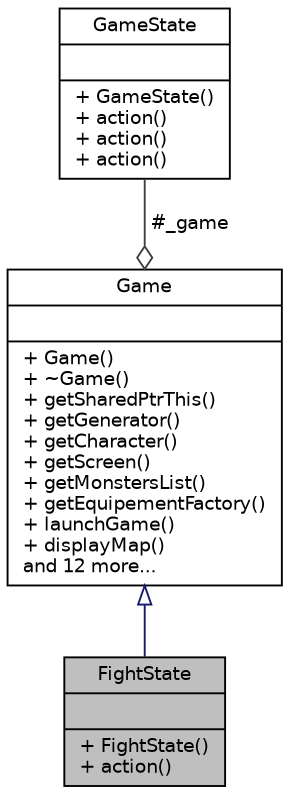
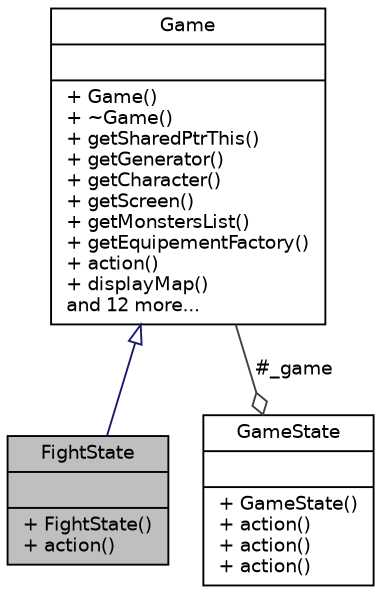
edge "GameState" -> "Game": reversed
node "Game": text "+ launchGame()" -> "+ action()"
